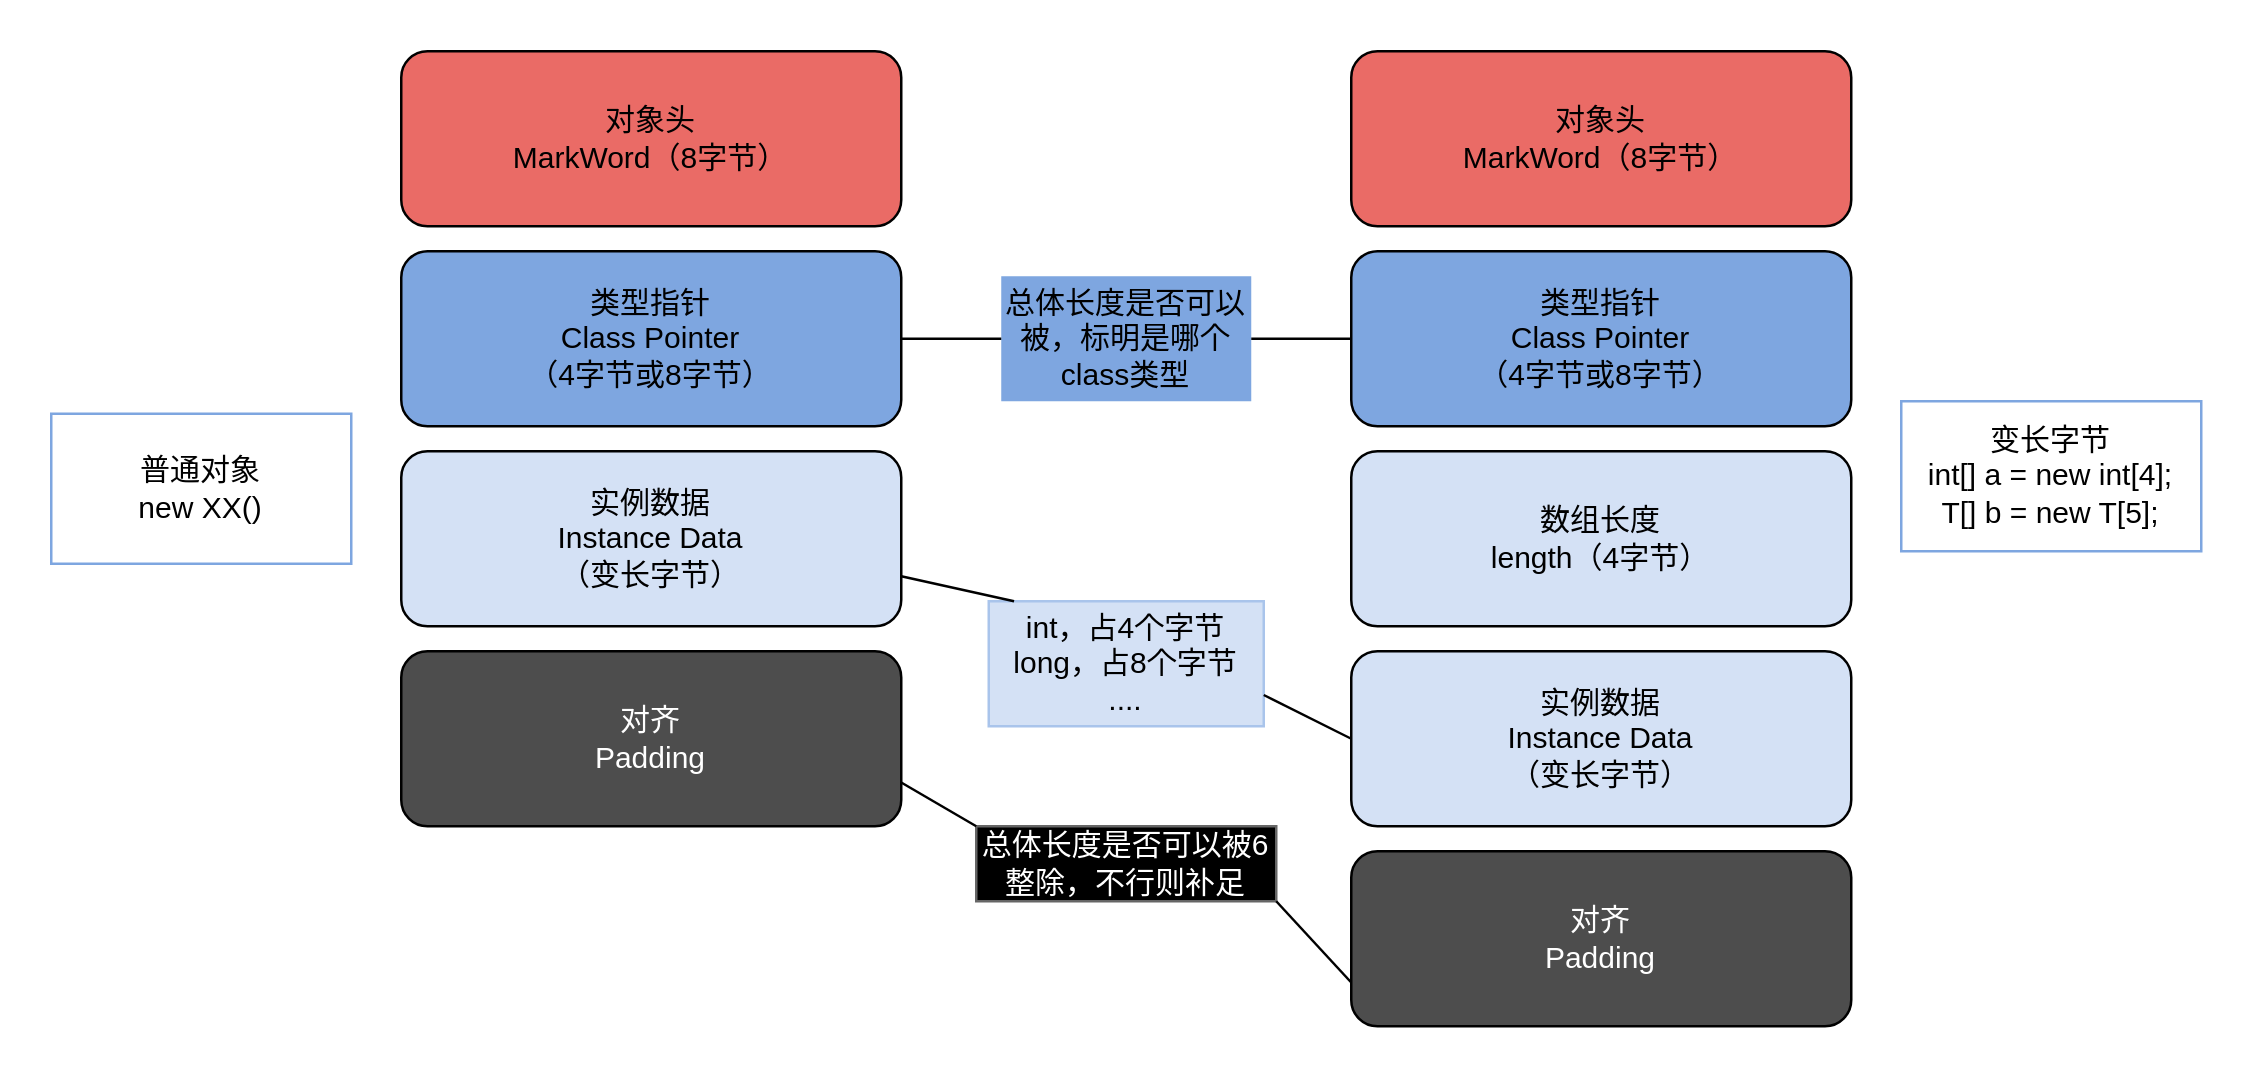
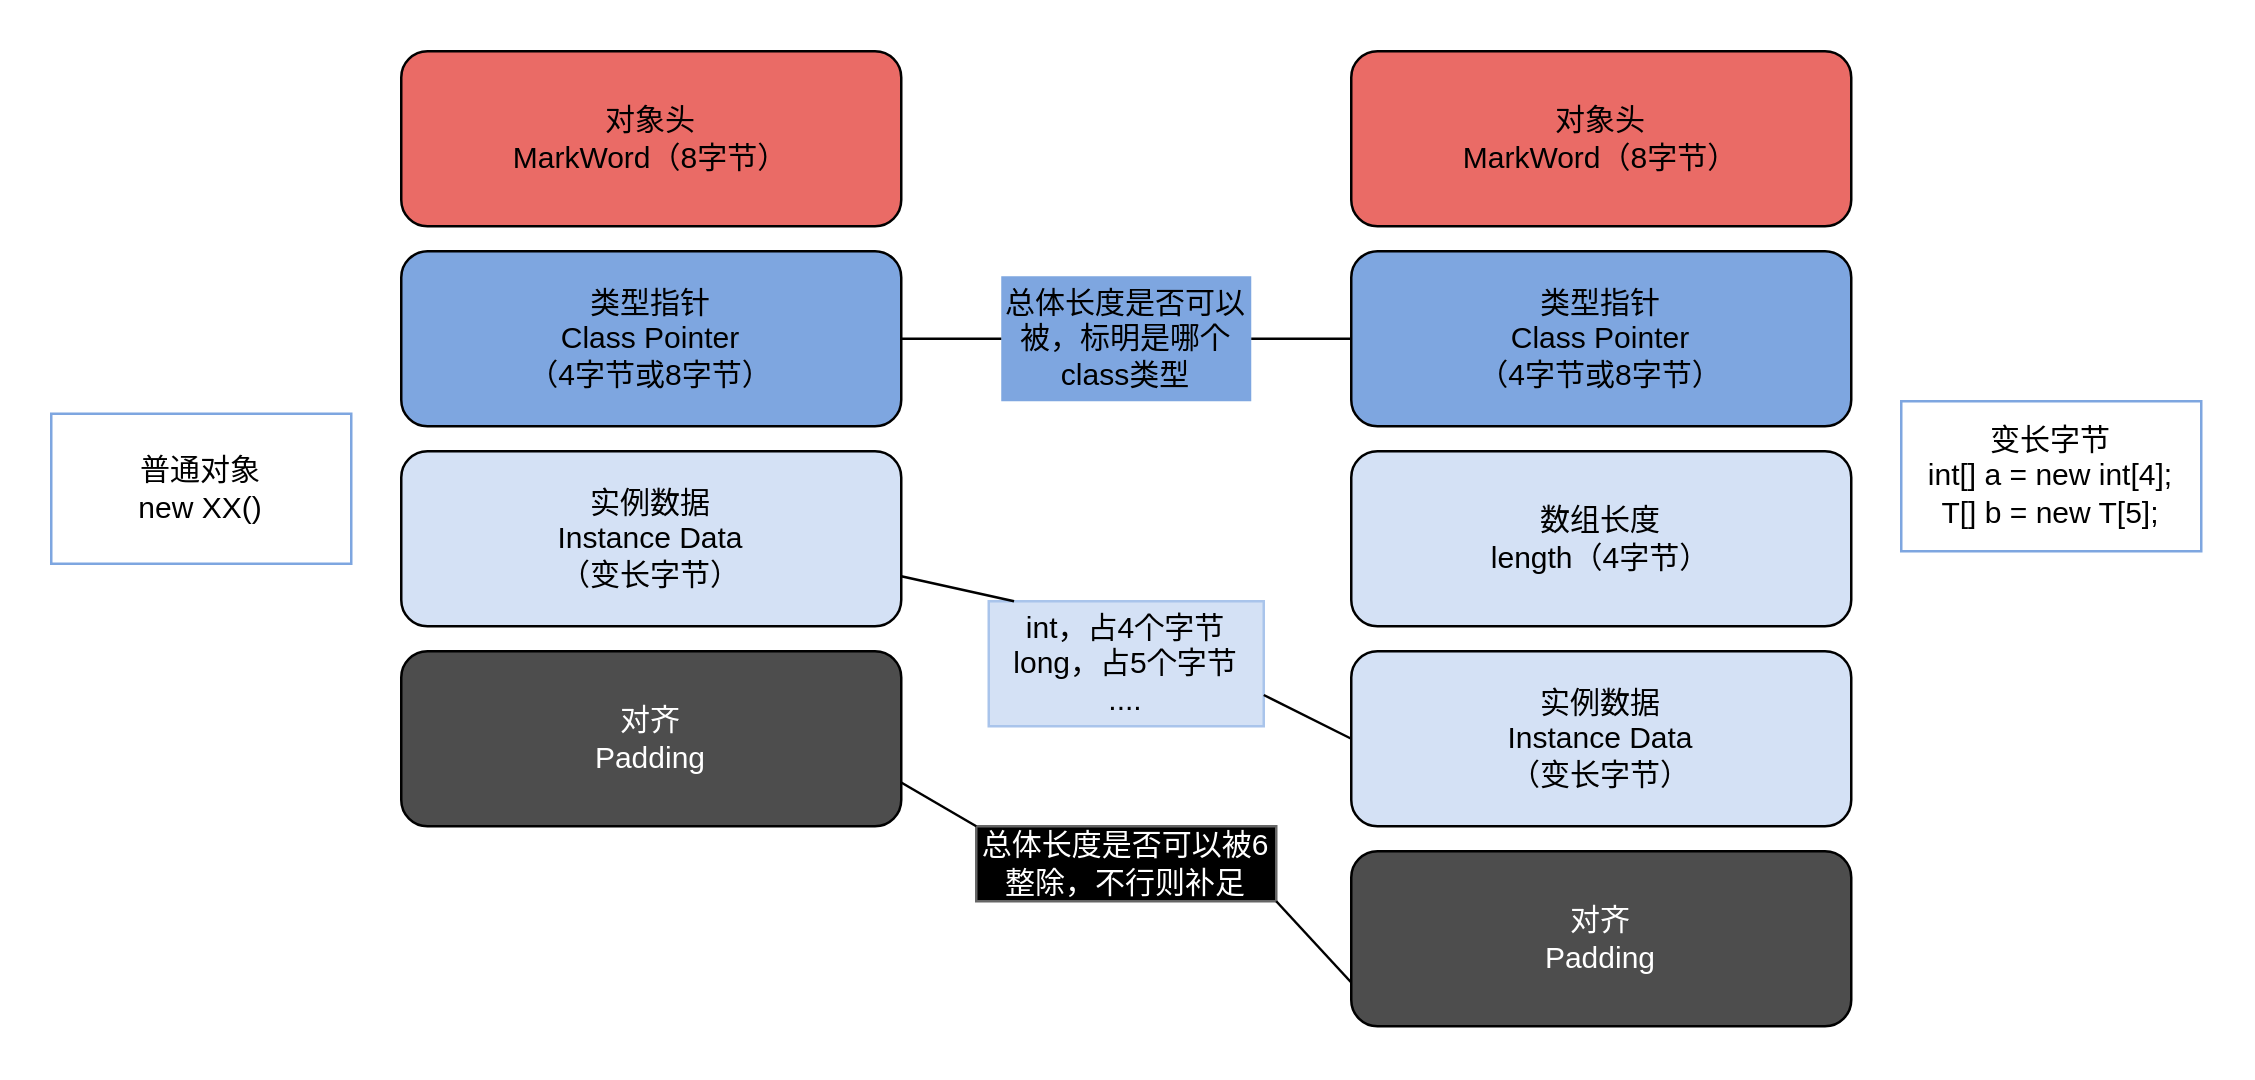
node "int，占4个字节 long，占8个字节 ....": label "int，占4个字节 long，占8个字节 ...." -> "int，占4个字节 long，占5个字节 ...."
